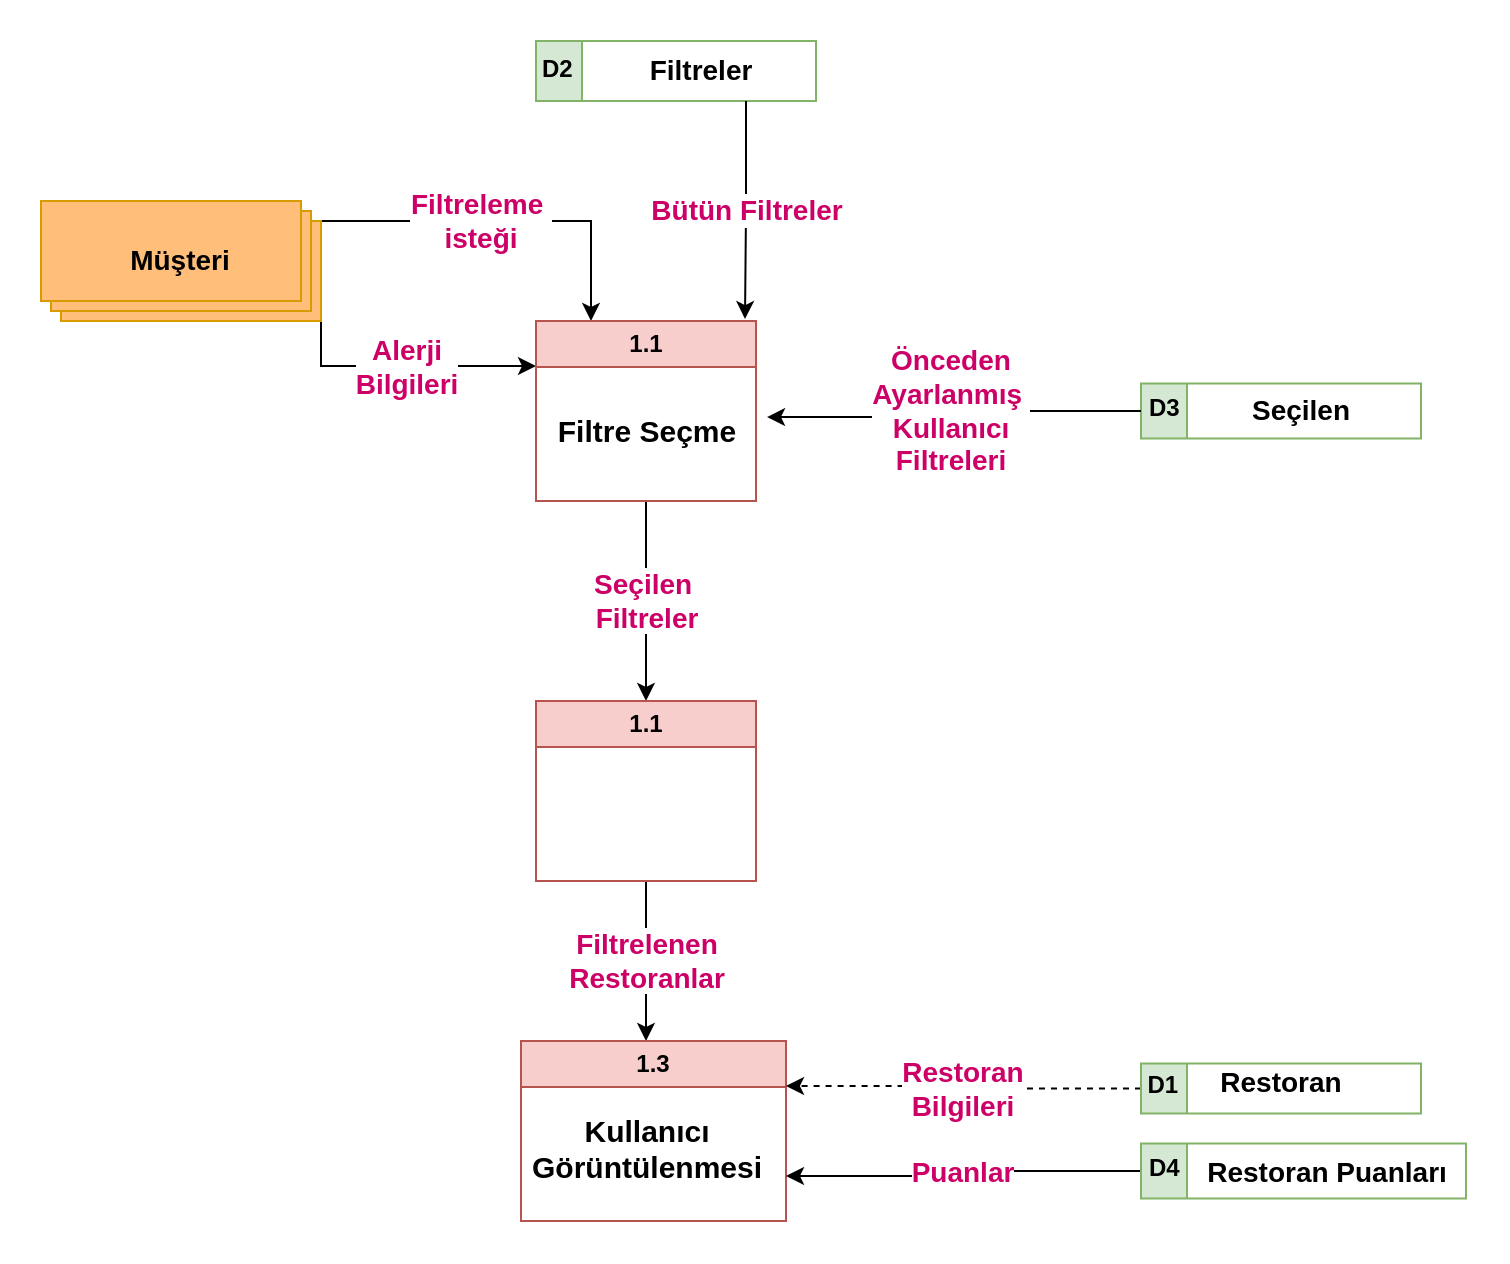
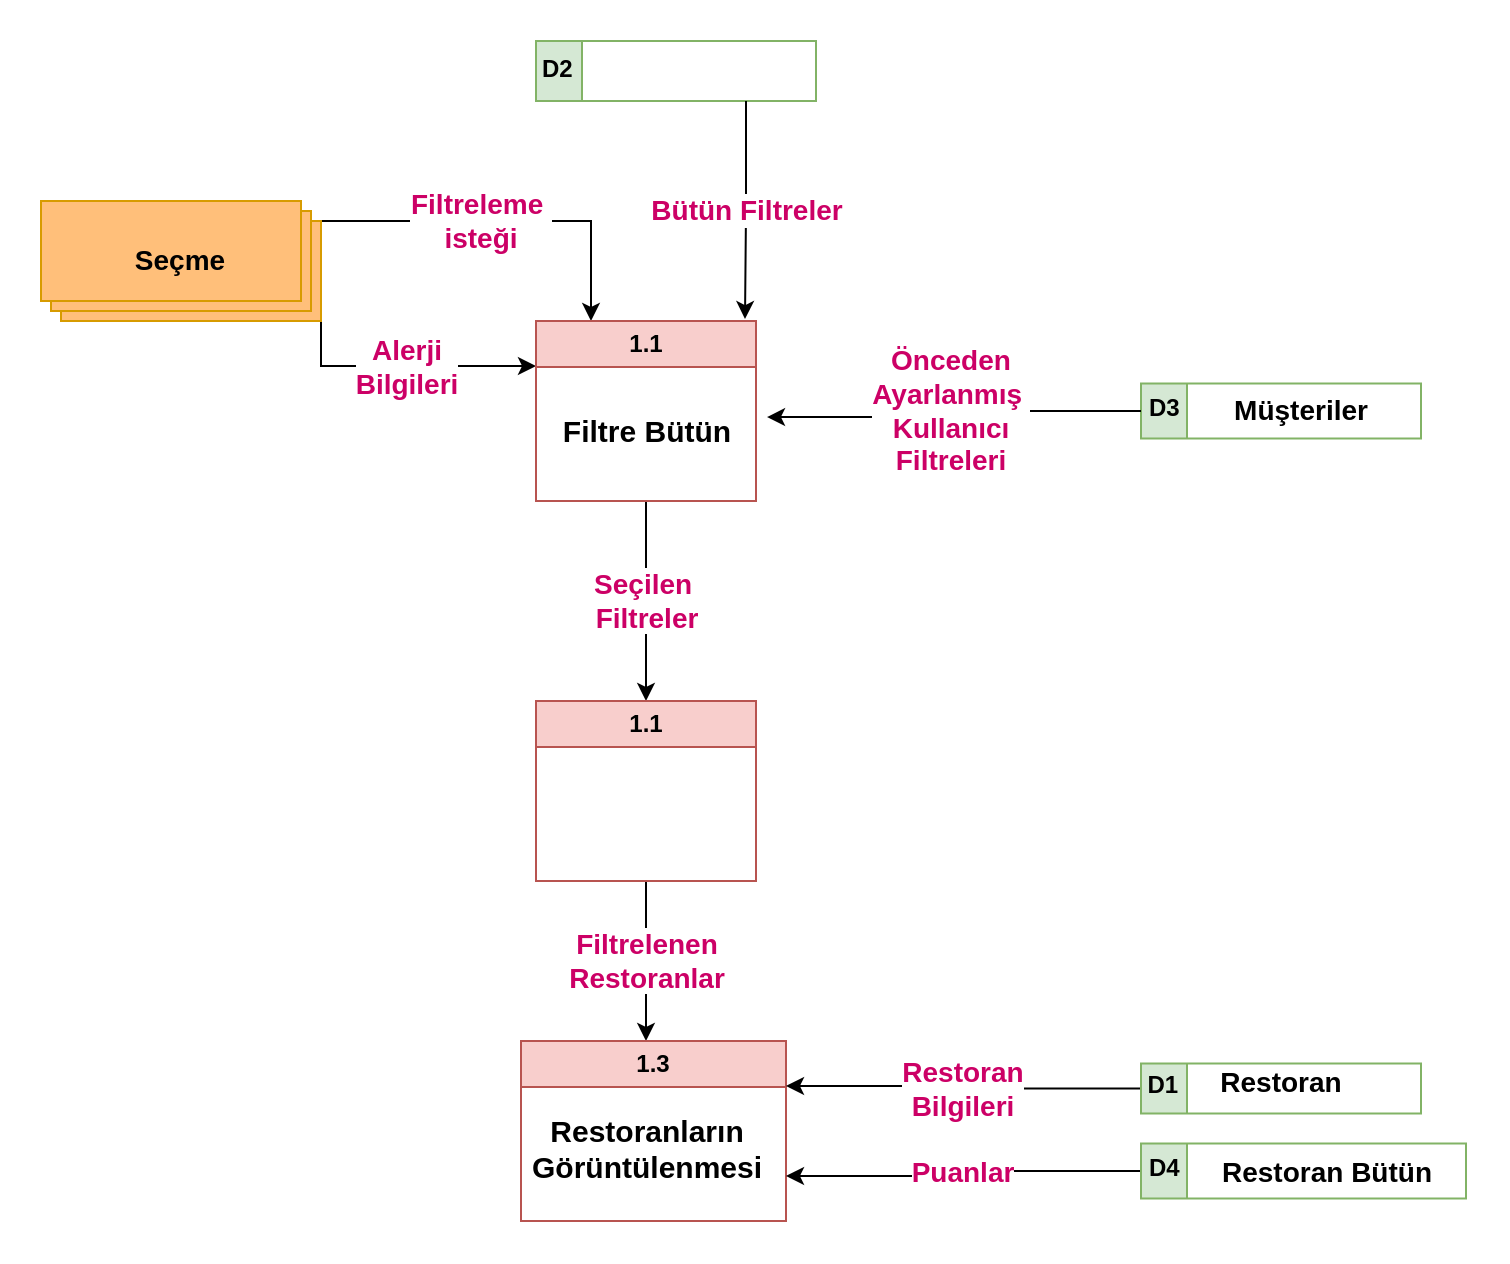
node "Filtreler": removed
node "Müşteri": label "Müşteri" -> "Seçme"
node "Seçilen": label "Seçilen" -> "Müşteriler"
node "Filtre Seçme": label "Filtre Seçme" -> "Filtre Bütün"
edge "D1" -> "1.3": style dashed -> solid
node "Kullanıcı Görüntülenmesi": label "Kullanıcı Görüntülenmesi" -> "Restoranların Görüntülenmesi"
node "Restoran Puanları": label "Restoran Puanları" -> "Restoran Bütün"
